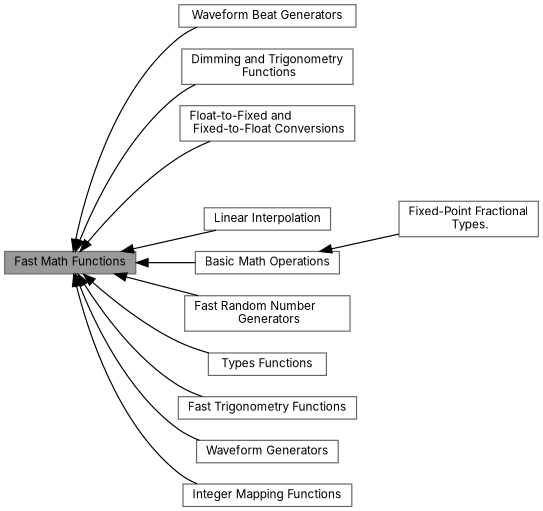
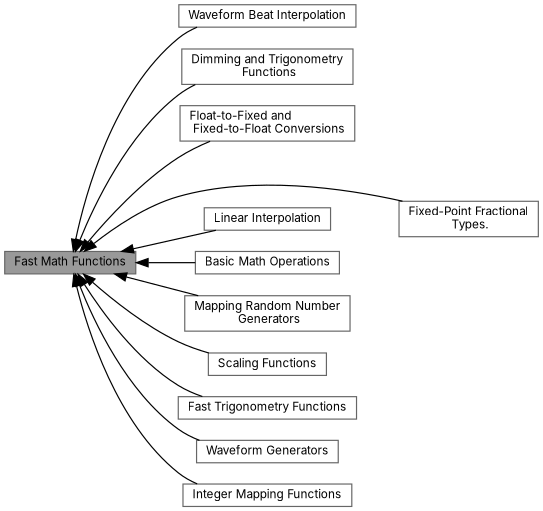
node "Waveform Beat Generators": label "Waveform Beat Generators" -> "Waveform Beat Interpolation"
edge "Fixed-Point Fractional Types." -> "Basic Math Operations": now "Fixed-Point Fractional Types." -> "Fast Math Functions"
node "Fast Random Number Generators": label "Fast Random Number Generators" -> "Mapping Random Number Generators"
node "Types Functions": label "Types Functions" -> "Scaling Functions"
